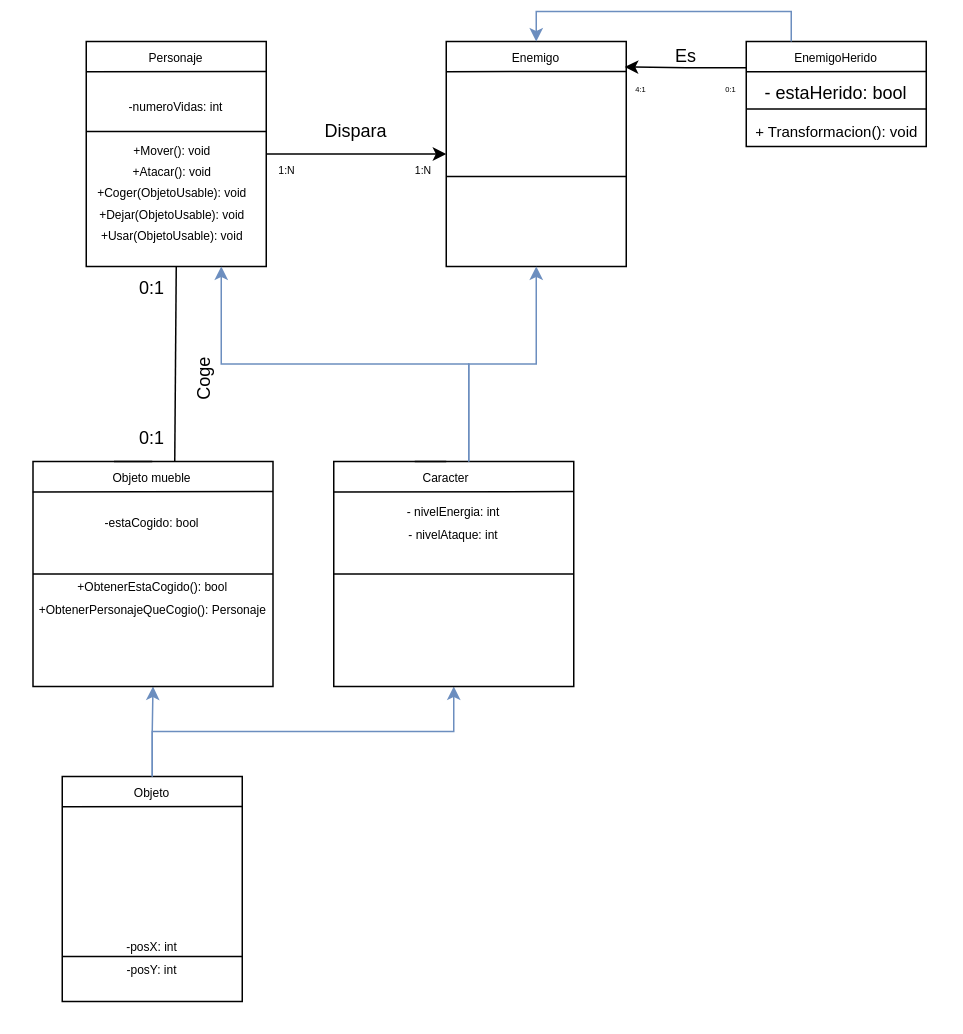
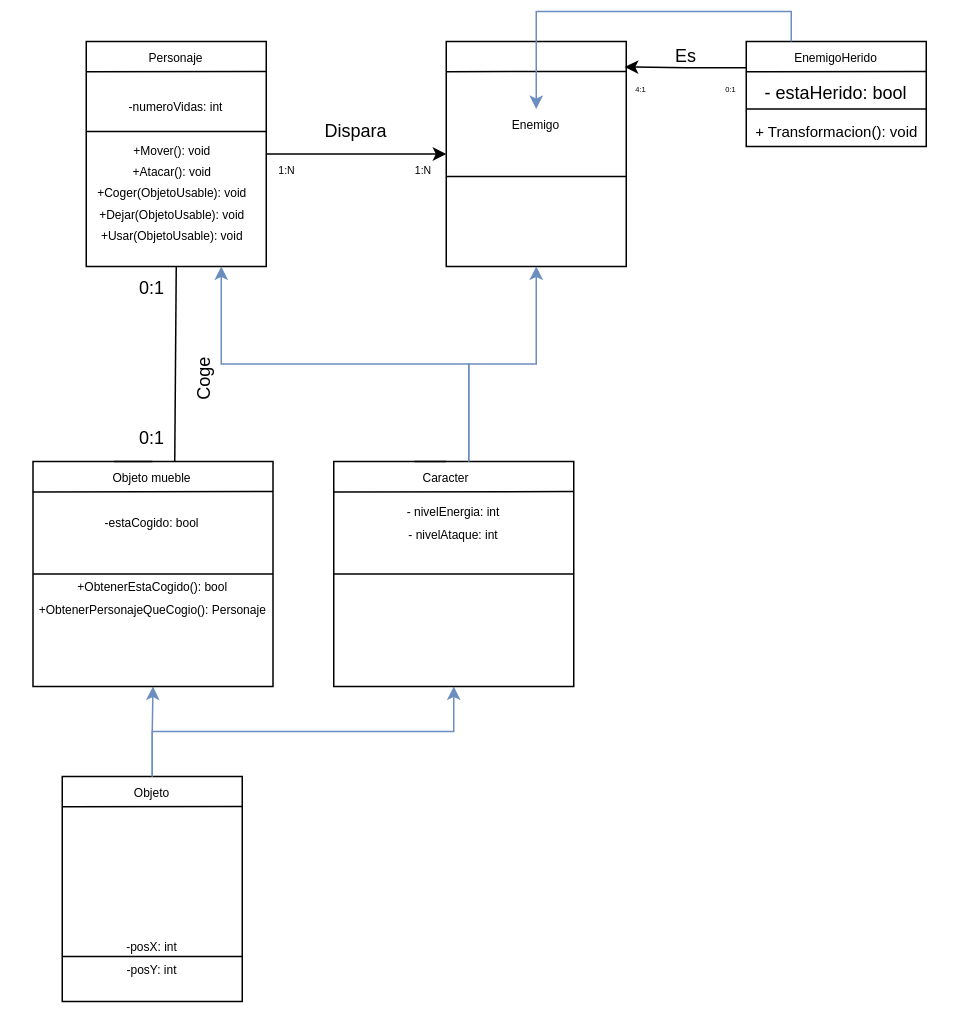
node "Enemigo": moved (536, 56) -> (536, 124)
